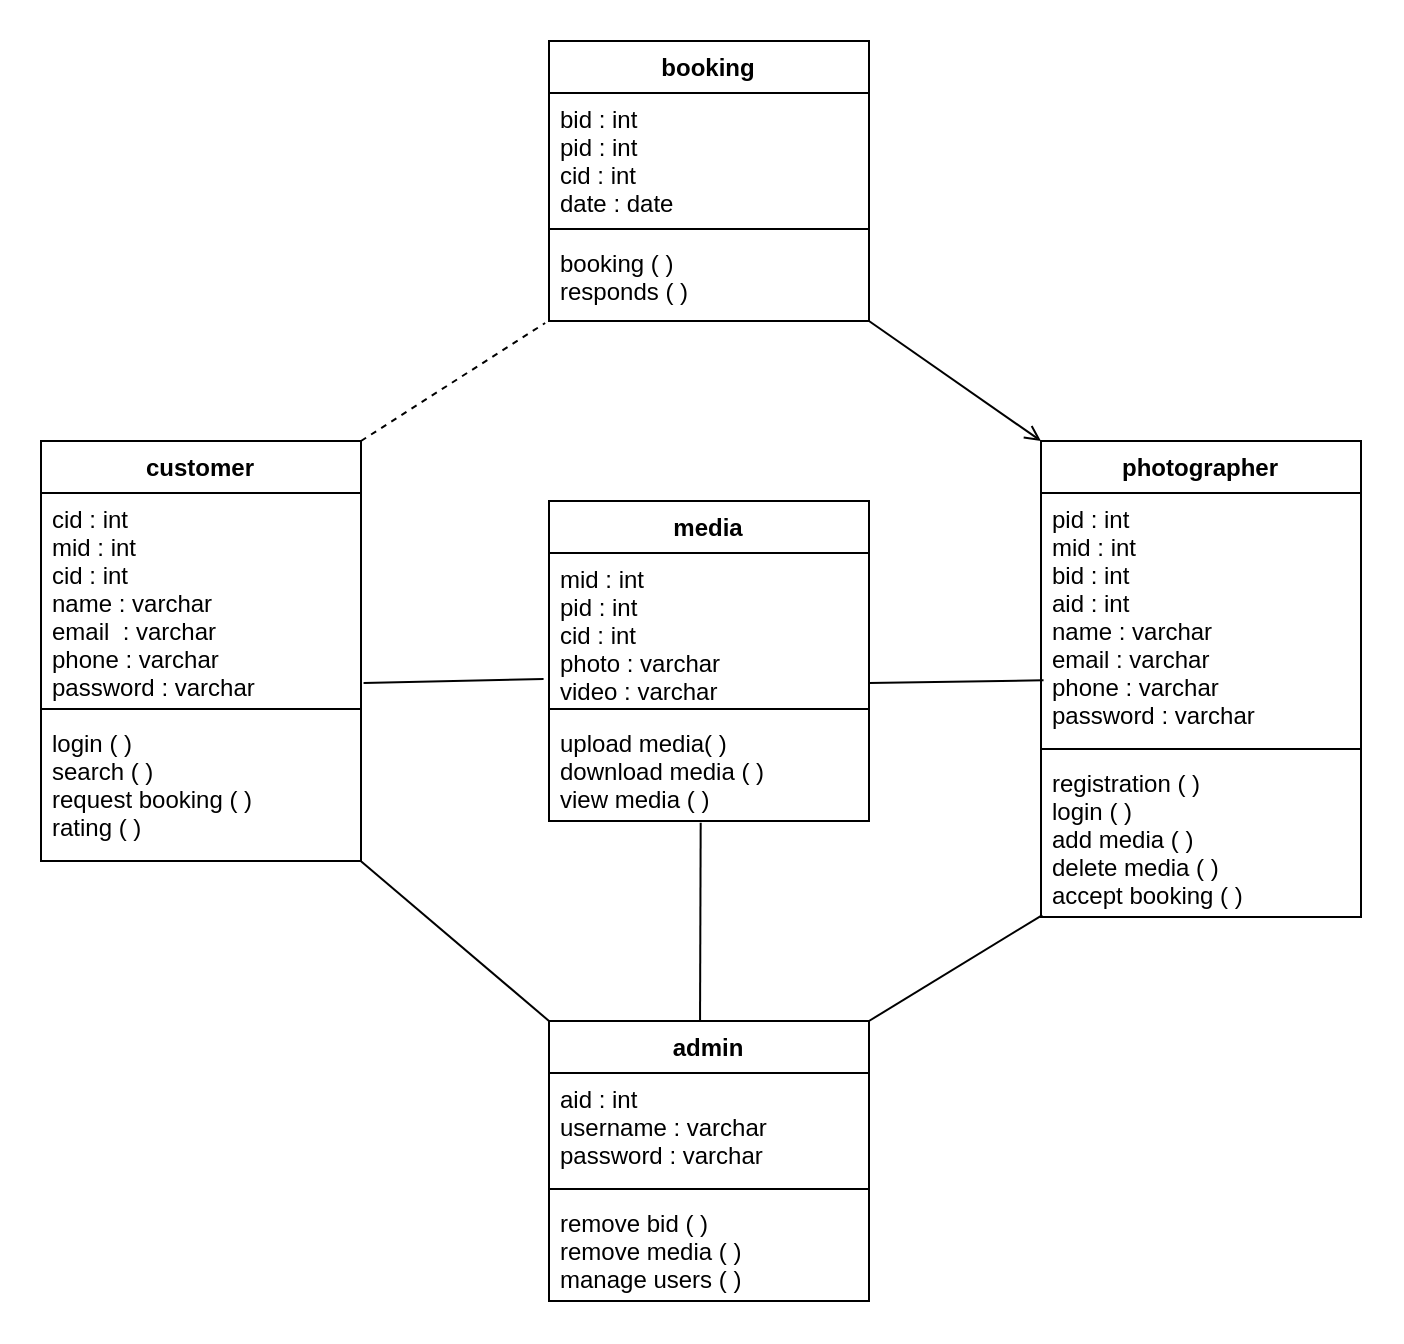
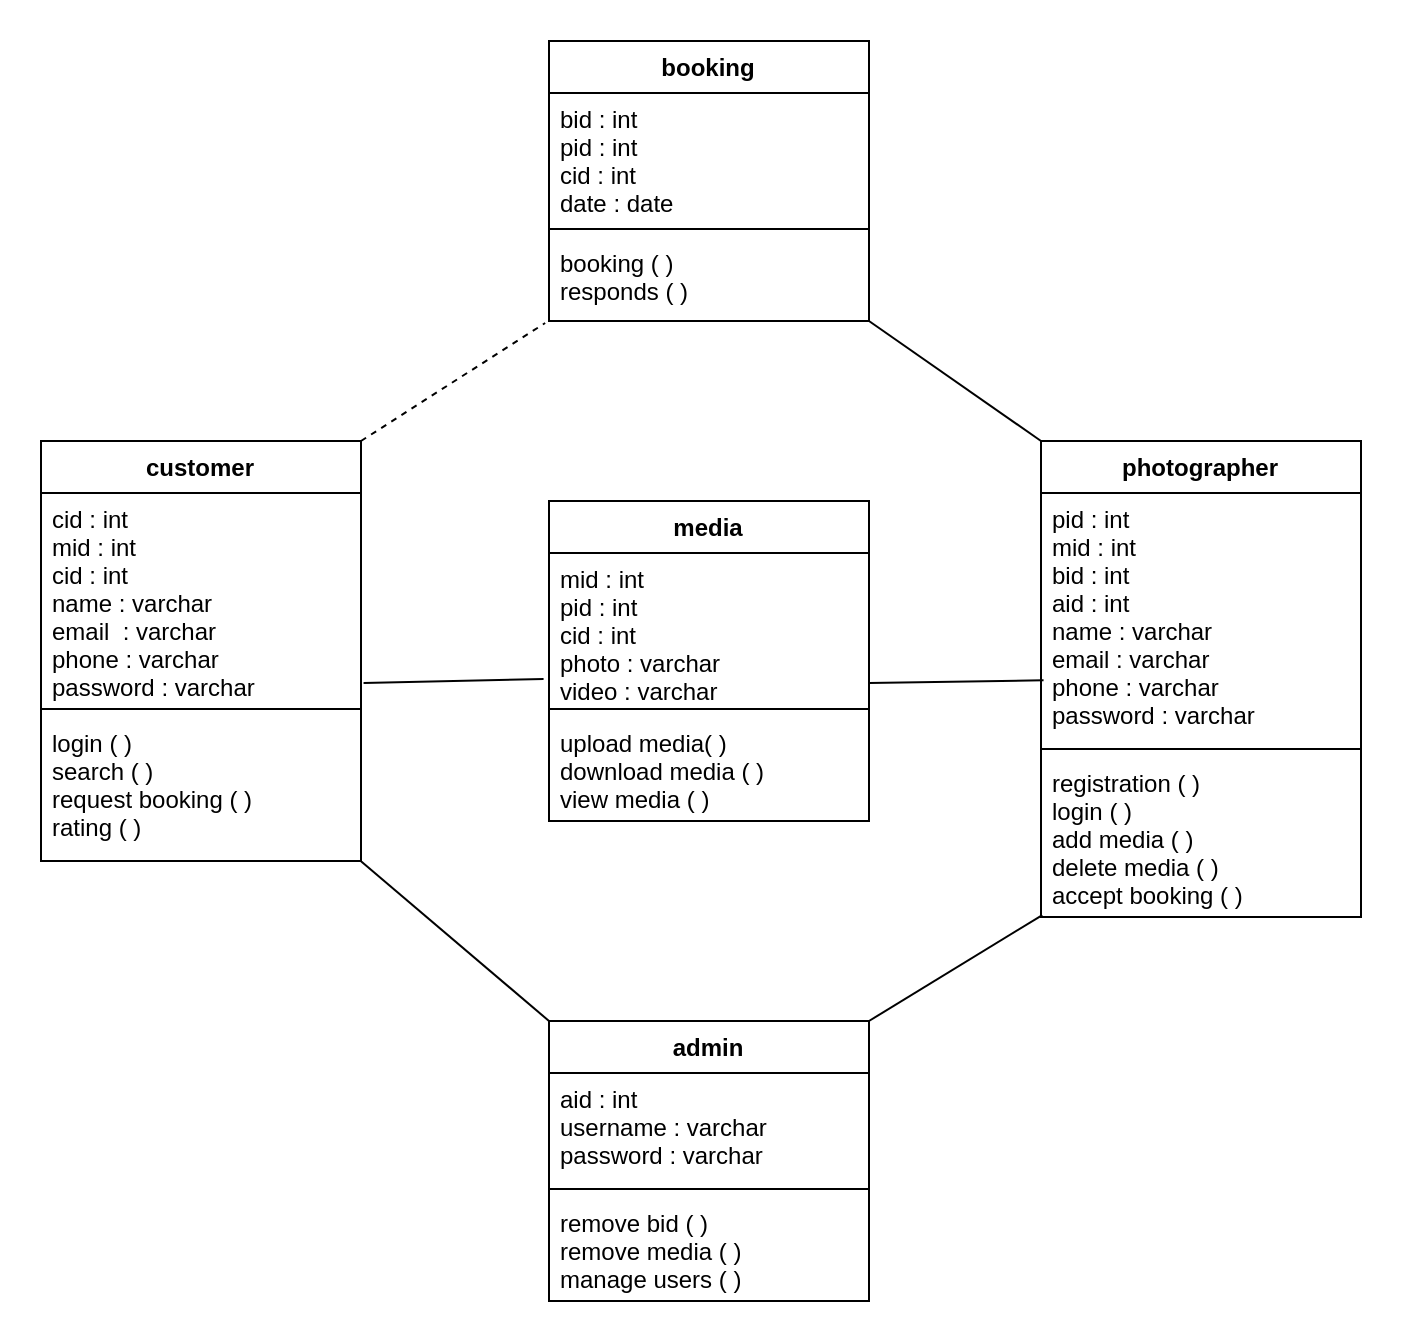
edge "booking" -> "photographer": arrowhead open -> none
edge "upload media( ) download media ( ) view media ( )" -- "admin": removed
